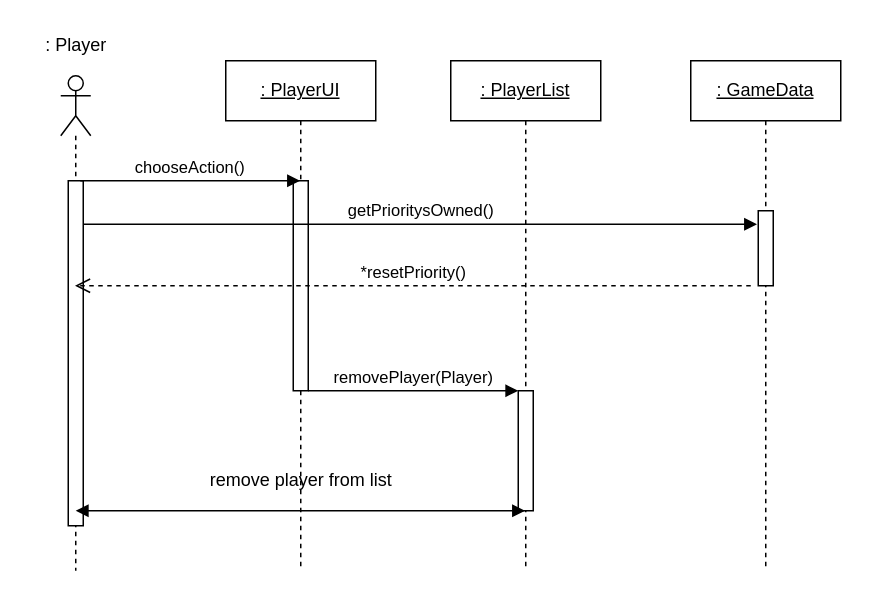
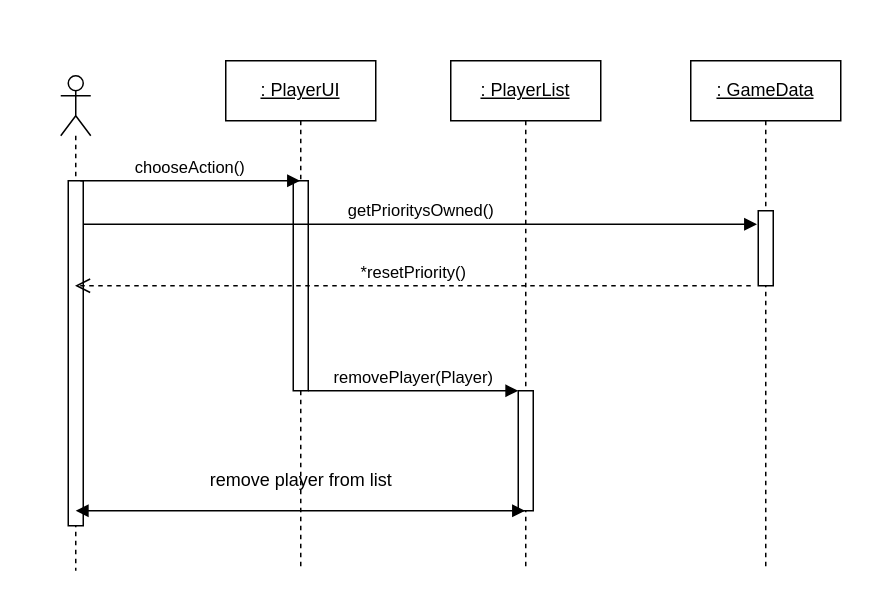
node ": Player": removed
